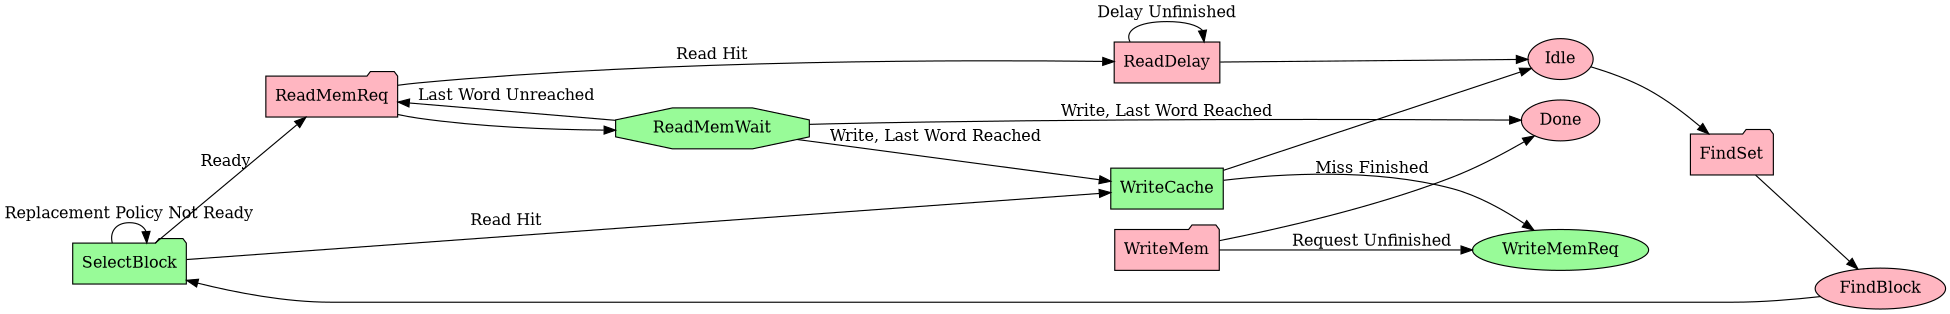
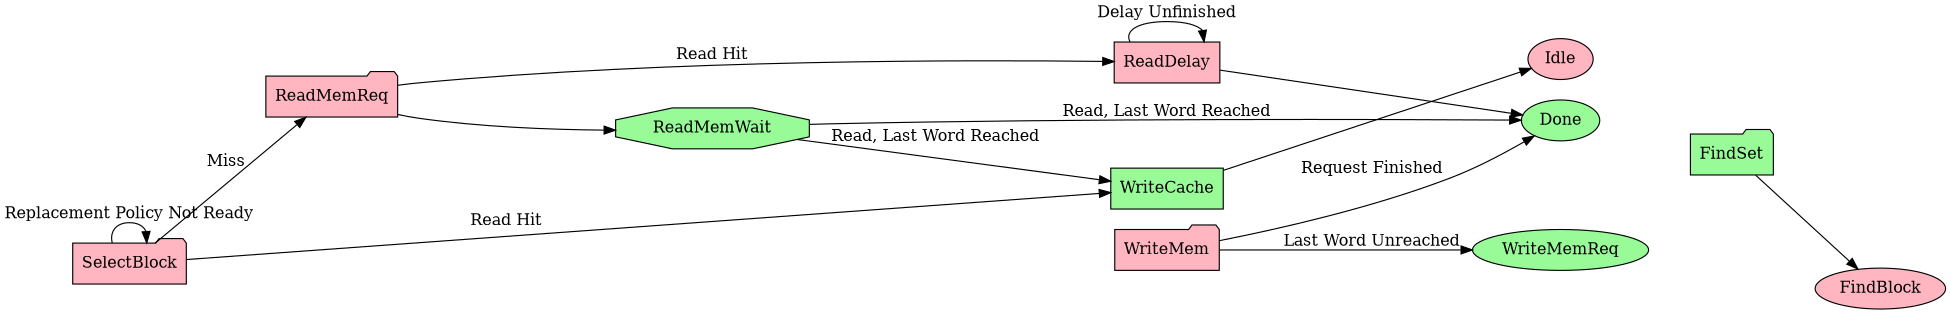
edge "ReadDelay" -> "Idle": now "ReadDelay" -> "Done"
edge "Idle" -> "FindSet": removed
edge "ReadMemWait" -> "ReadMemReq": removed, label "Last Word Unreached"
edge "ReadMemWait" -> "Done": label "Write, Last Word Reached" -> "Read, Last Word Reached"
node "Done": fillcolor lightpink -> palegreen
edge "ReadMemWait" -> "WriteCache": label "Write, Last Word Reached" -> "Read, Last Word Reached"
node "FindSet": fillcolor lightpink -> palegreen
edge "SelectBlock" -> "ReadMemReq": label "Ready" -> "Miss"
edge "WriteMem" -> "Done": label "Miss Finished" -> "Request Finished"
edge "WriteCache" -> "WriteMemReq": removed
edge "WriteMem" -> "WriteMemReq": label "Request Unfinished" -> "Last Word Unreached"
node "SelectBlock": fillcolor palegreen -> lightpink
edge "FindBlock" -> "SelectBlock": removed
